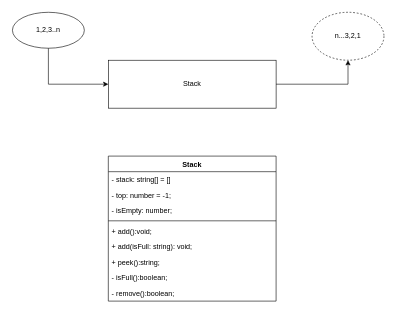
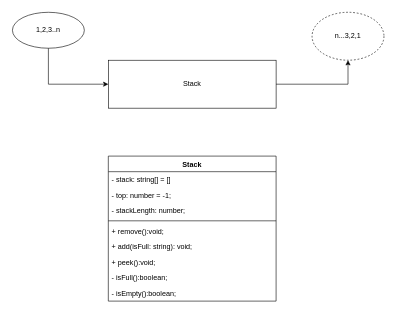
node "- isEmpty: number;": label "- isEmpty: number;" -> "- stackLength: number;"
node "+ add():void;": label "+ add():void;" -> "+ remove():void;"
node "+ peek():string;": label "+ peek():string;" -> "+ peek():void;"
node "- remove():boolean;": label "- remove():boolean;" -> "- isEmpty():boolean;"
